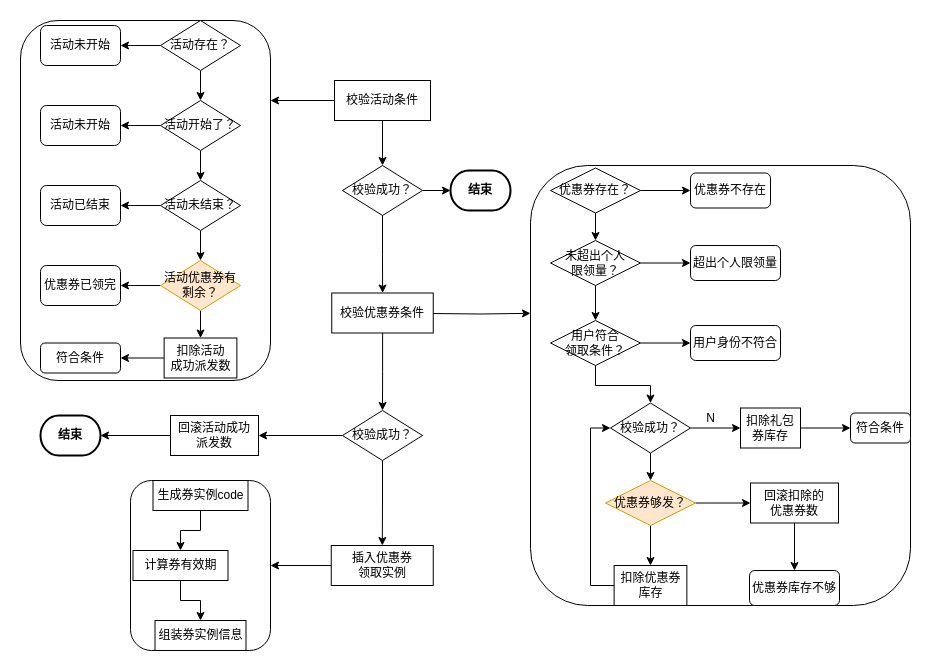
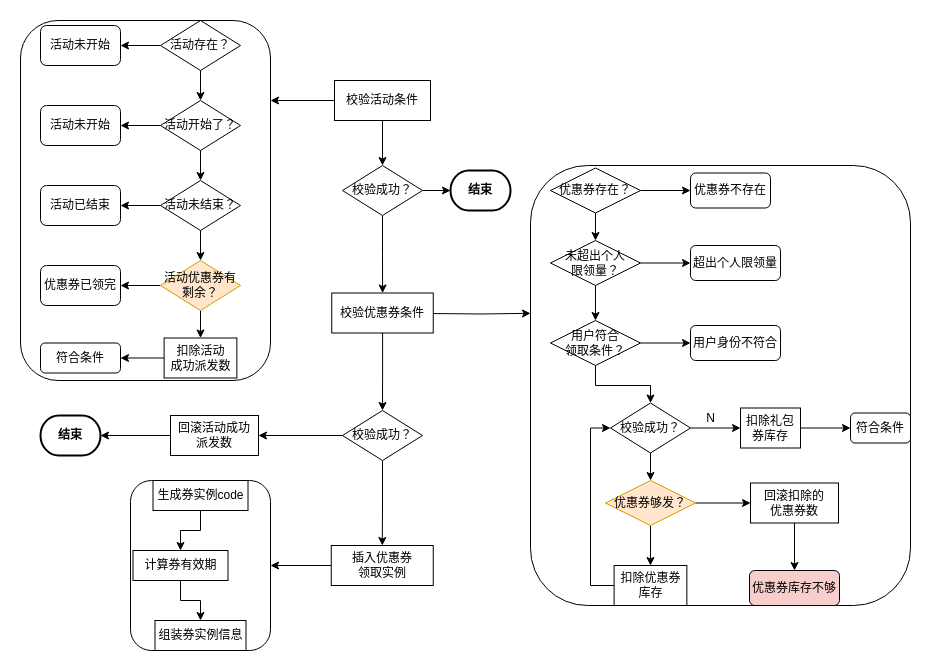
node "优惠券库存不够": fillcolor #ffffff -> #f8cecc
